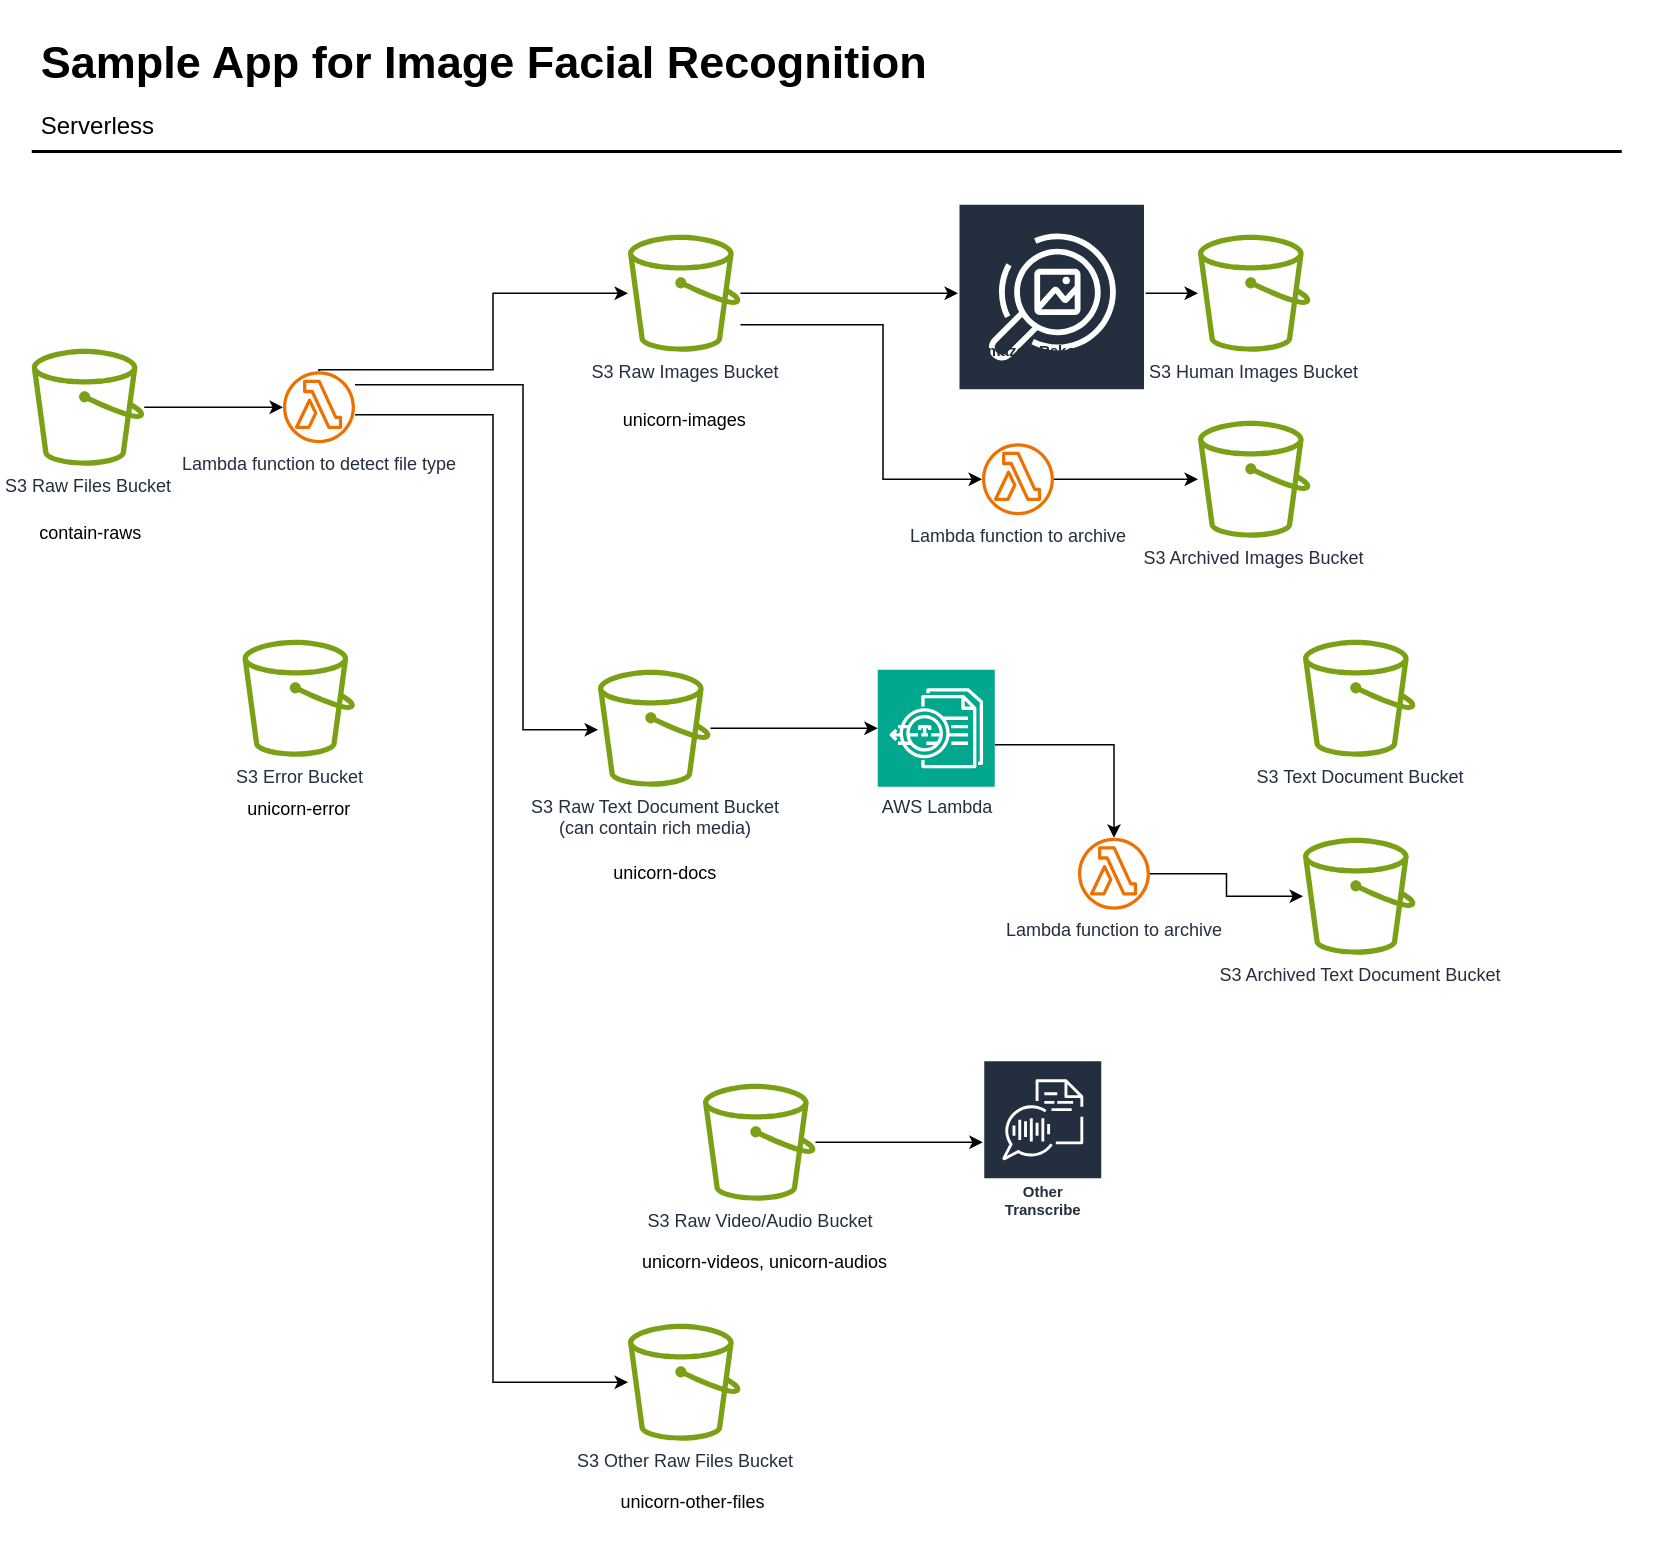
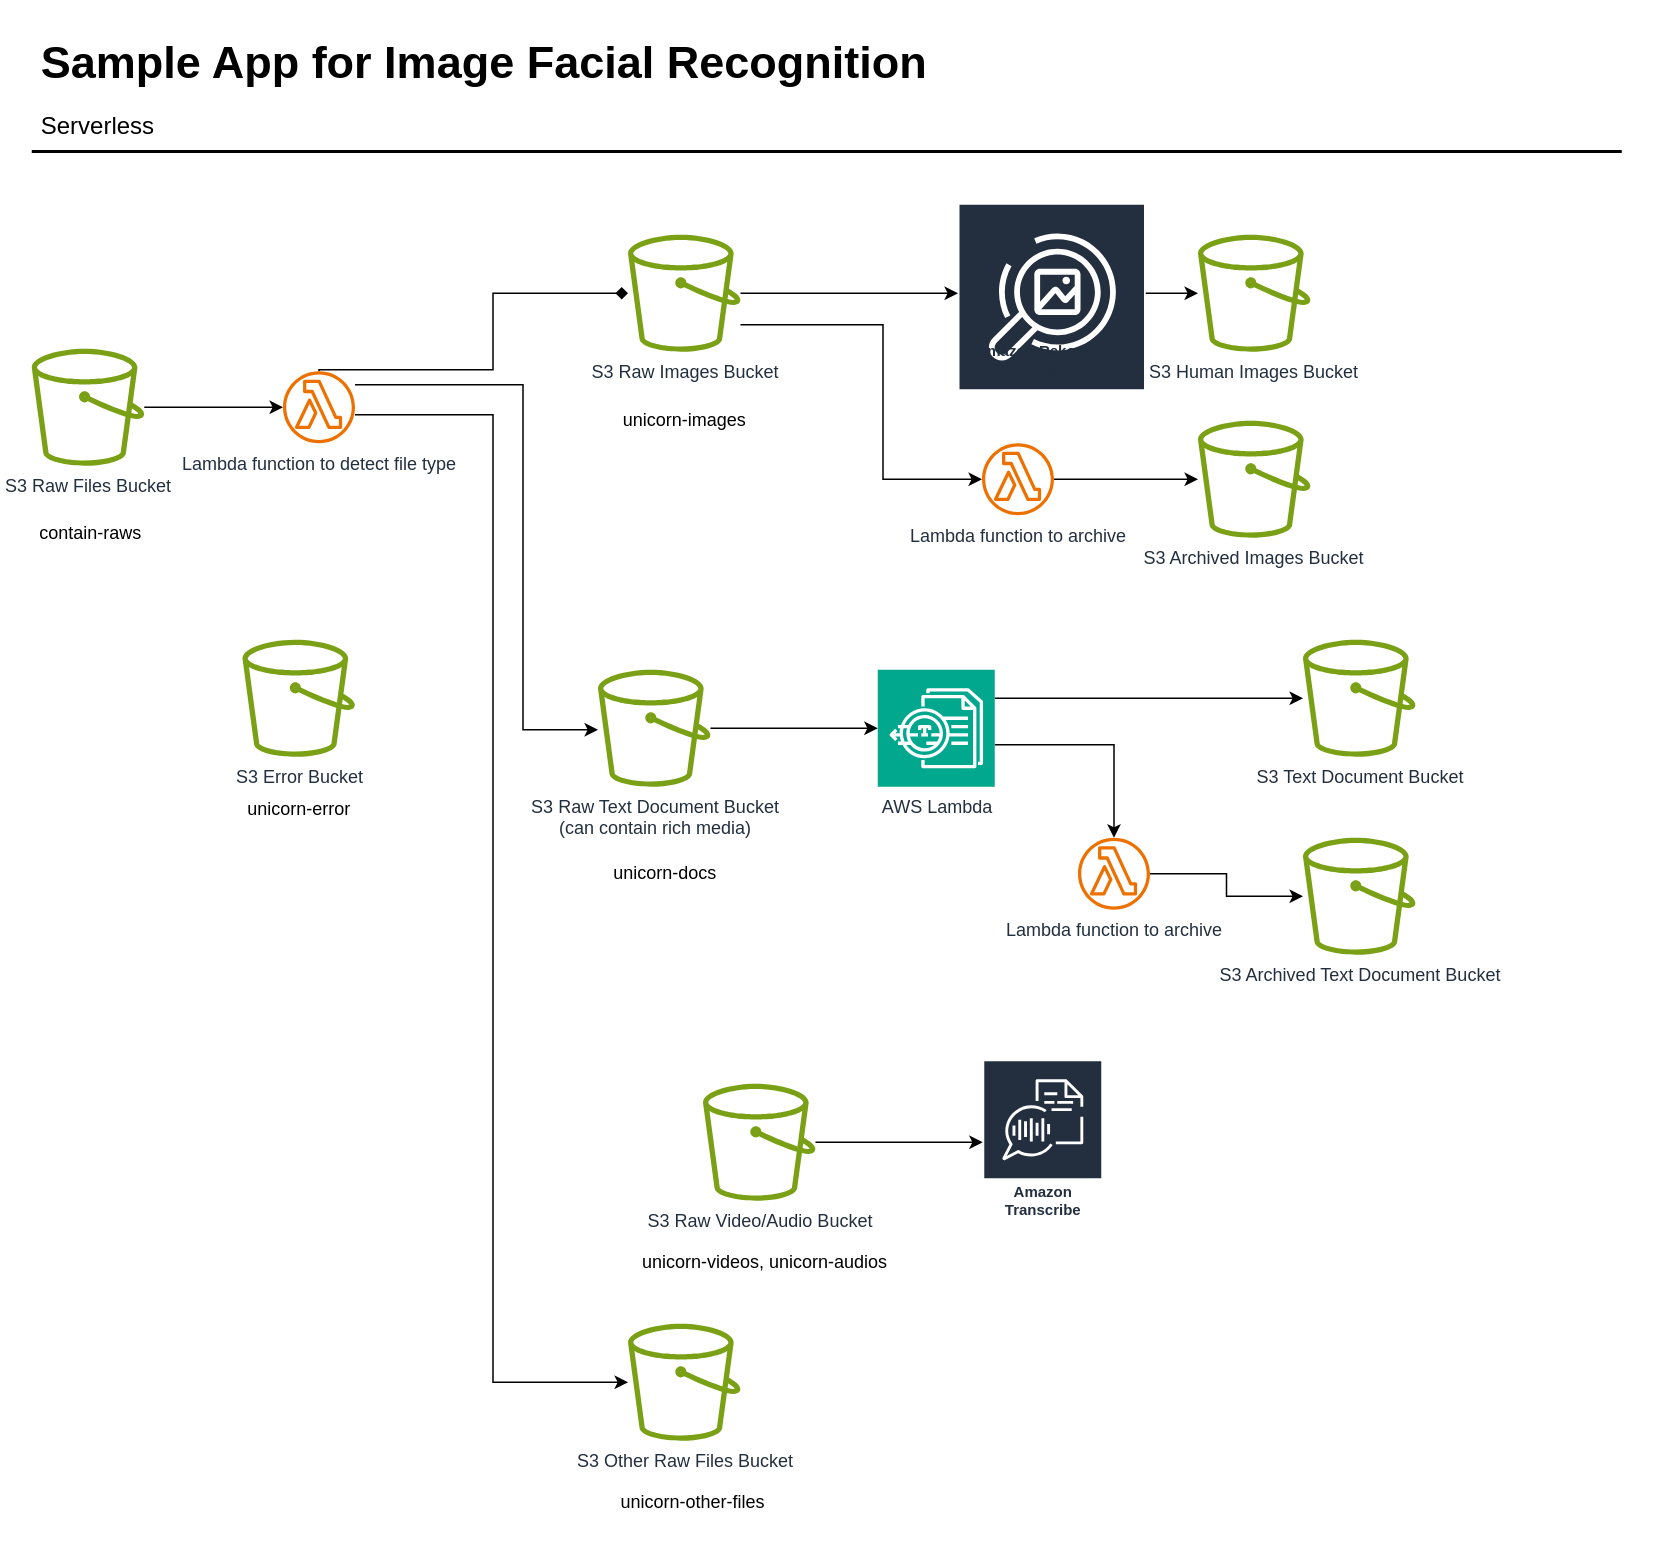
edge "Lambda function to detect file type" -> "S3 Raw Images Bucket": arrowhead classic -> diamond
edge "AWS Lambda" -> "S3 Text Document Bucket": added
node "Other Transcribe": label "Other Transcribe" -> "Amazon Transcribe"
